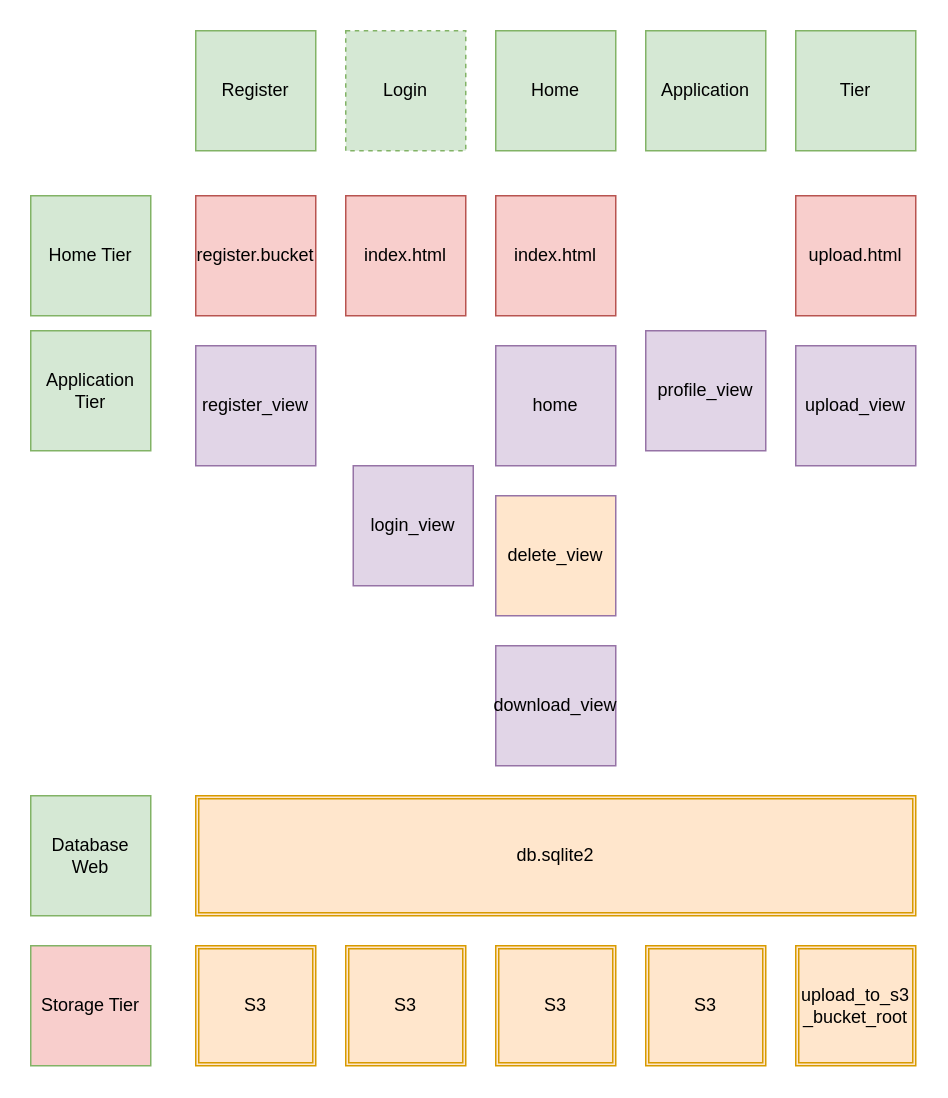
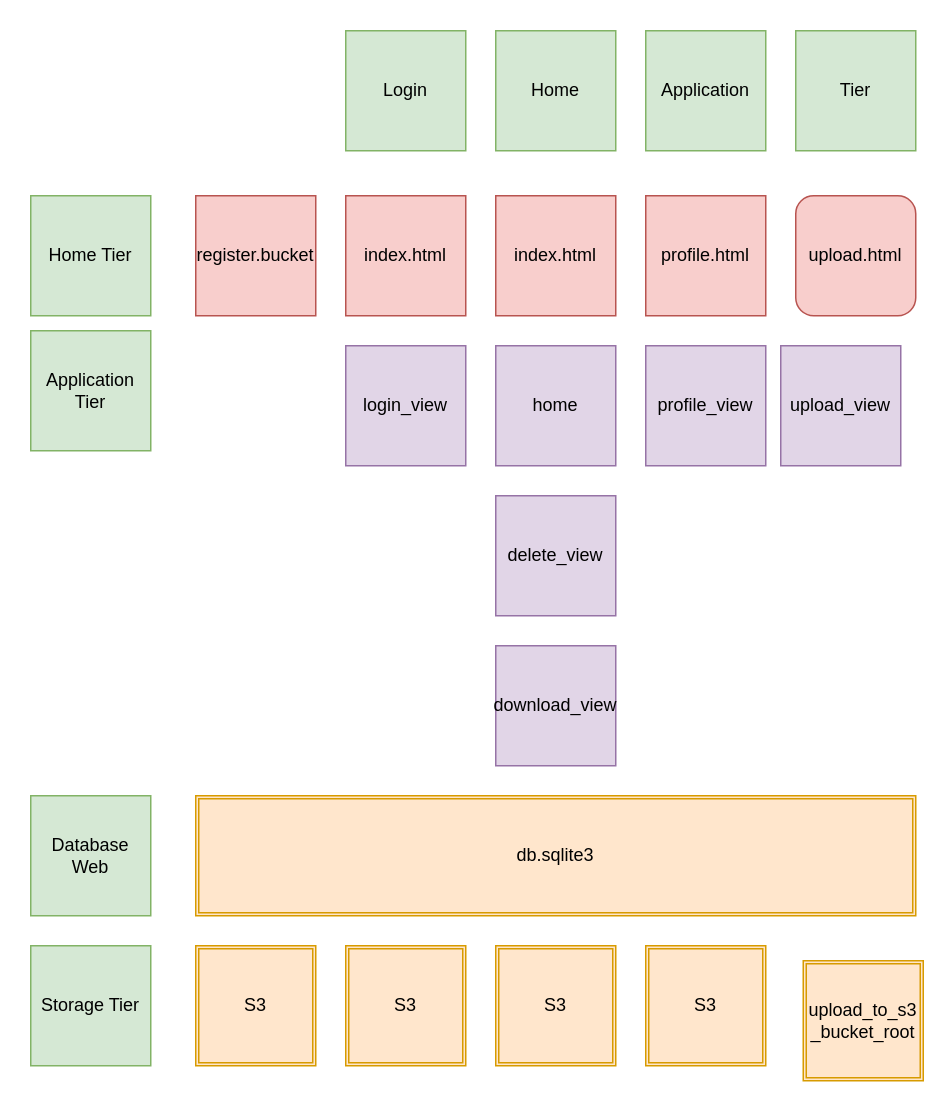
node "Register": removed
node "Login": style dashed -> solid
node "profile.html": added
node "upload.html": shape rectangle -> rounded rectangle
node "profile_view": moved (706, 391) -> (706, 406)
node "register_view": removed
node "upload_view": moved (856, 406) -> (841, 406)
node "login_view": moved (413, 526) -> (406, 406)
node "delete_view": fillcolor #ffe6cc -> #e1d5e7
node "db.sqlite2": label "db.sqlite2" -> "db.sqlite3"
node "Storage Tier": fillcolor #f8cecc -> #d5e8d4
node "upload_to_s3 _bucket_root": moved (856, 1006) -> (863, 1021)
